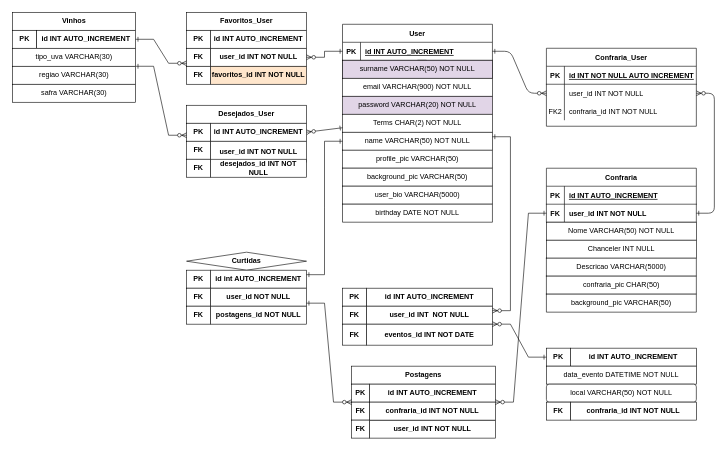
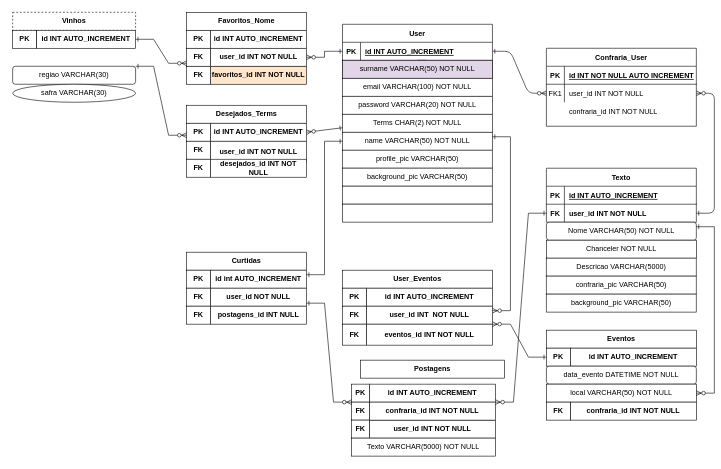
node "Vinhos": style solid -> dashed
node "Favoritos_User": label "Favoritos_User" -> "Favoritos_Nome"
node "tipo_uva VARCHAR(30)": removed
node "regiao VARCHAR(30)": shape rectangle -> rounded rectangle
node "email VARCHAR(900) NOT NULL": label "email VARCHAR(900) NOT NULL" -> "email VARCHAR(100) NOT NULL"
node "safra VARCHAR(30)": shape rectangle -> ellipse
node "FK1": added
node "password VARCHAR(20) NOT NULL": fillcolor #e1d5e7 -> #ffffff
node "FK2": removed
node "Desejados_User": label "Desejados_User" -> "Desejados_Terms"
node "Confraria": label "Confraria" -> "Texto"
node "user_bio VARCHAR(5000)": removed
node "birthday DATE NOT NULL": removed
node "Nome VARCHAR(50) NOT NULL": shape rectangle -> rounded rectangle
node "Chanceler INT NULL": label "Chanceler INT NULL" -> "Chanceler NOT NULL"
node "Curtidas": shape diamond -> rectangle
node "User_Eventos": added
node "confraria_pic CHAR(50)": label "confraria_pic CHAR(50)" -> "confraria_pic VARCHAR(50)"
edge "Nome VARCHAR(50) NOT NULL" -- "local VARCHAR(50) NOT NULL": added
node "postagens_id NOT NULL": label "postagens_id NOT NULL" -> "postagens_id INT NULL"
node "eventos_id INT NOT DATE": label "eventos_id INT NOT DATE" -> "eventos_id INT NOT NULL"
node "Eventos": added
node "Postagens": moved (423, 375) -> (432, 369)
node "data_evento DATETIME NOT NULL": shape rectangle -> rounded rectangle
node "local VARCHAR(50) NOT NULL": shape rounded rectangle -> rectangle
node "Texto VARCHAR(5000) NOT NULL": added
